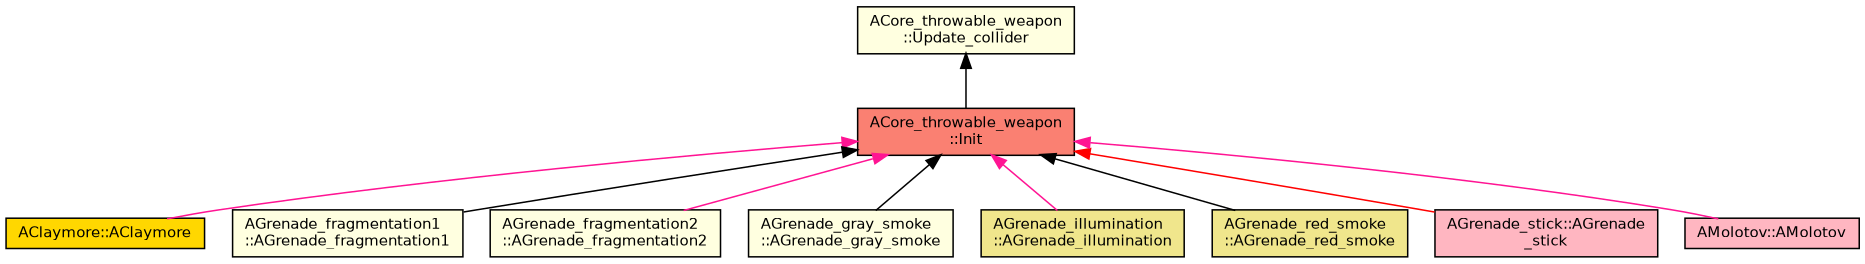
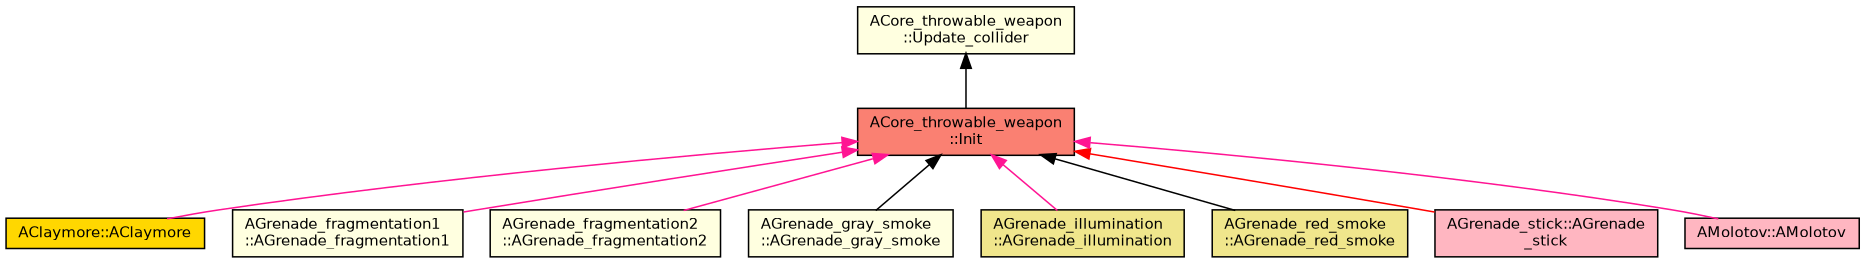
edge "AGrenade_fragmentation1 ::AGrenade_fragmentation1" -> "ACore_throwable_weapon ::Init": color black -> deeppink
